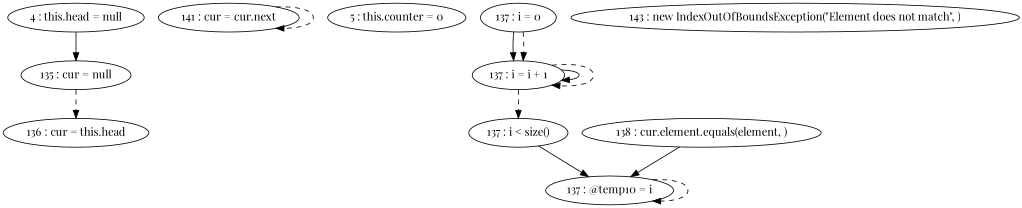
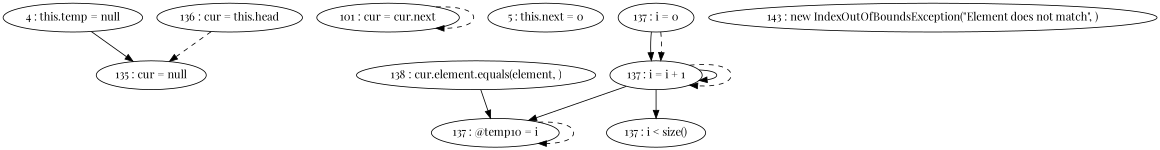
node "4 : this.head = null": label "4 : this.head = null" -> "4 : this.temp = null"
node "141 : cur = cur.next": label "141 : cur = cur.next" -> "101 : cur = cur.next"
node "5 : this.counter = 0": label "5 : this.counter = 0" -> "5 : this.next = 0"
edge "135 : cur = null" -> "136 : cur = this.head": reversed
edge "137 : i = i + 1" -> "137 : i < size()": style dashed -> solid
edge "137 : i < size()" -> "137 : @temp10 = i": now "137 : i = i + 1" -> "137 : @temp10 = i"
